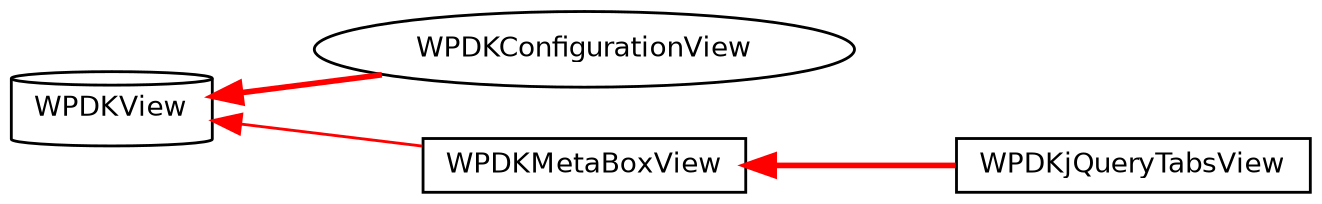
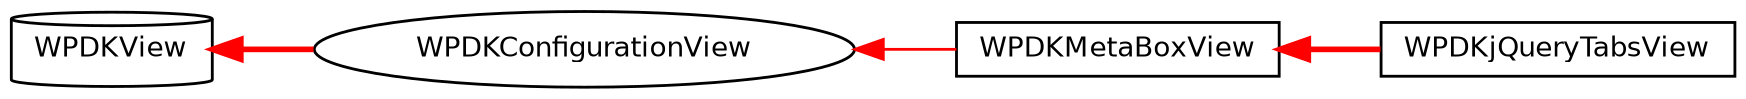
edge "WPDKMetaBoxView" -> "WPDKView": now "WPDKMetaBoxView" -> "WPDKConfigurationView"
